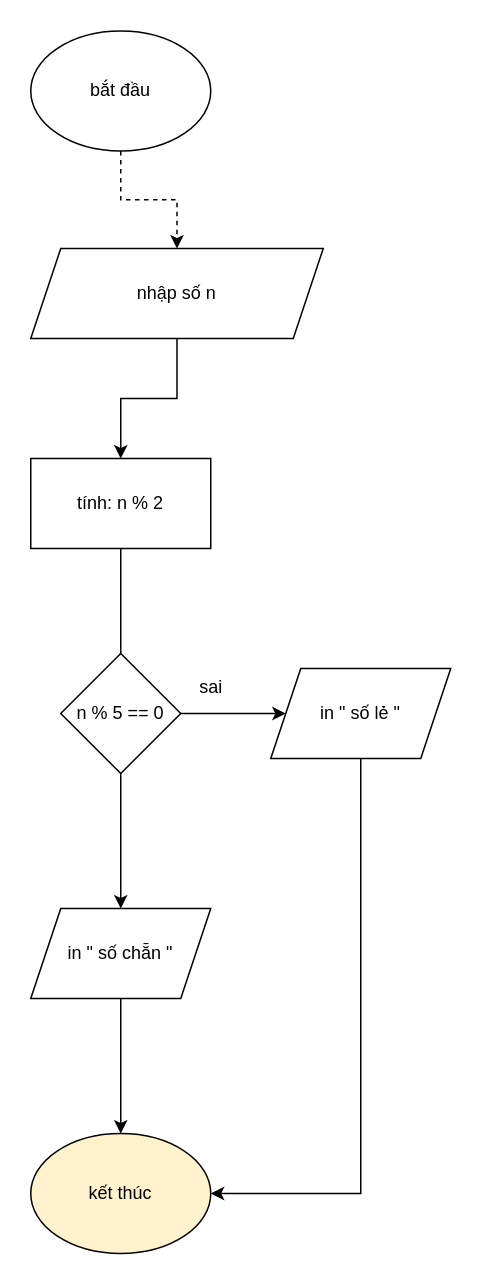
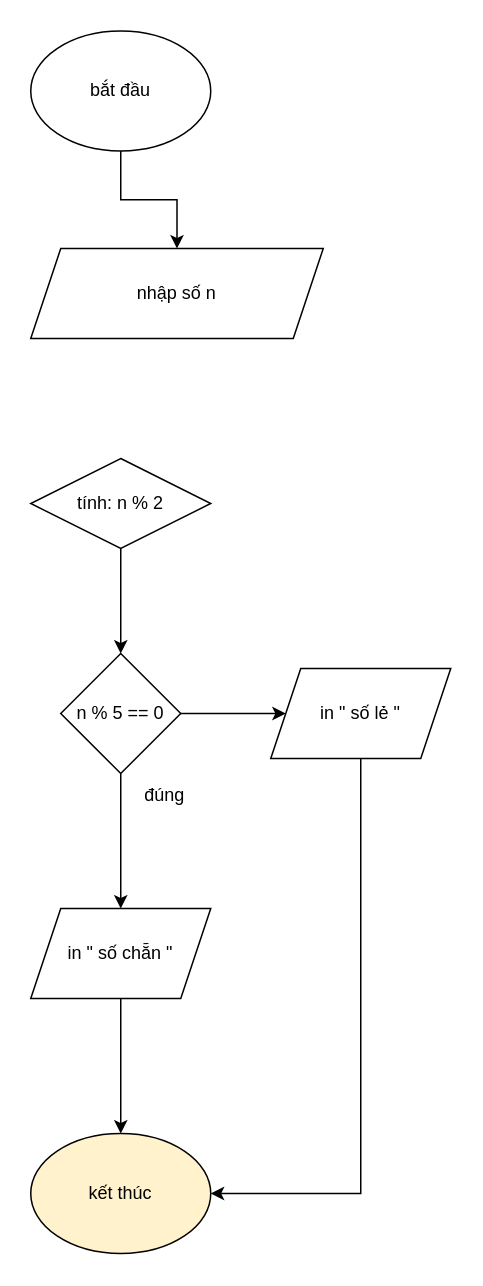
edge "bắt đầu" -> "nhập số n": style dashed -> solid
edge "nhập số n" -> "tính: n % 2": removed
node "tính: n % 2": shape rectangle -> diamond
edge "tính: n % 2" -- "n % 5 == 0": arrowhead none -> classic
node "sai": removed
node "đúng": added
